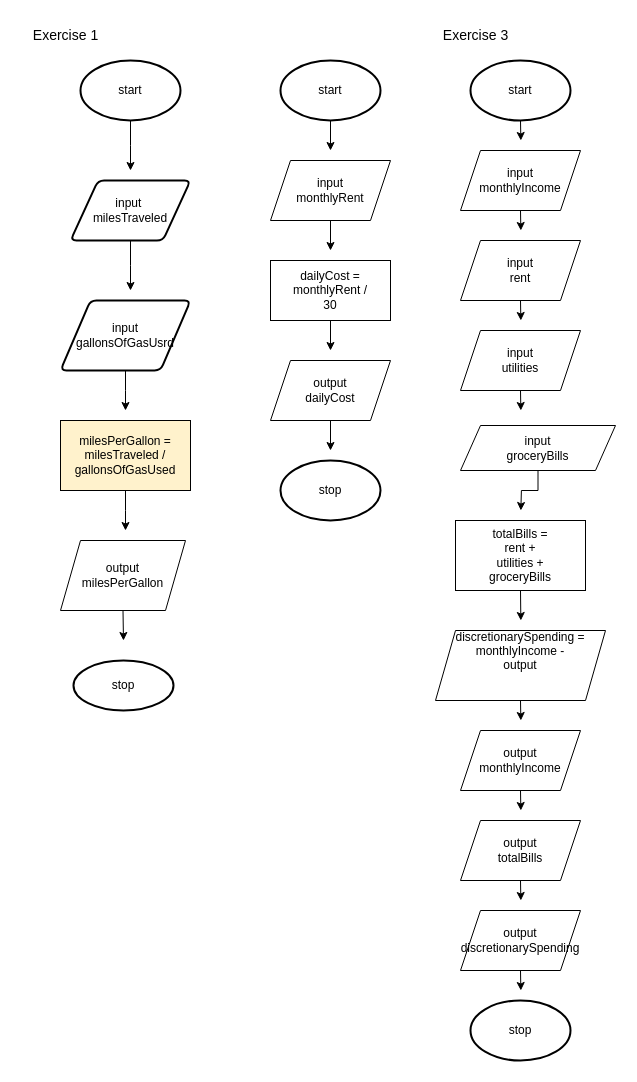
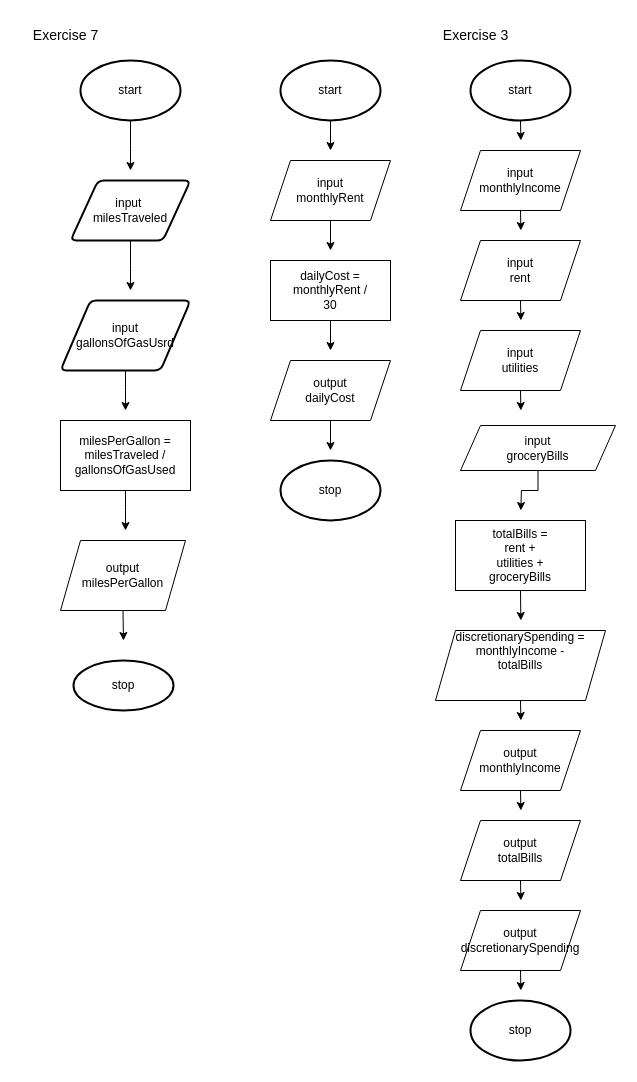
node "Exercise 1": label "Exercise 1" -> "Exercise 7"
node "milesPerGallon = milesTraveled / gallonsOfGasUsed": fillcolor #fff2cc -> #ffffff
node "discretionarySpending = monthlyIncome - output": label "discretionarySpending = monthlyIncome - output" -> "discretionarySpending = monthlyIncome - totalBills"
